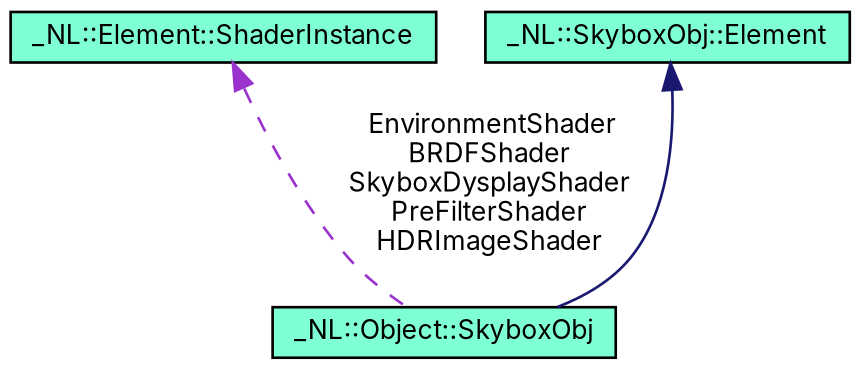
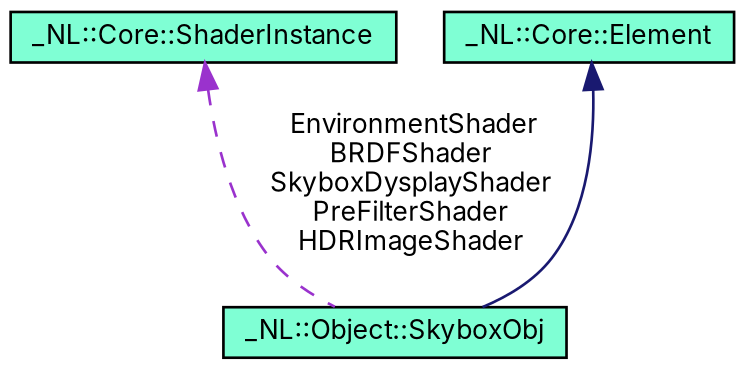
node "_NL::Element::ShaderInstance": label "_NL::Element::ShaderInstance" -> "_NL::Core::ShaderInstance"
node "_NL::SkyboxObj::Element": label "_NL::SkyboxObj::Element" -> "_NL::Core::Element"
